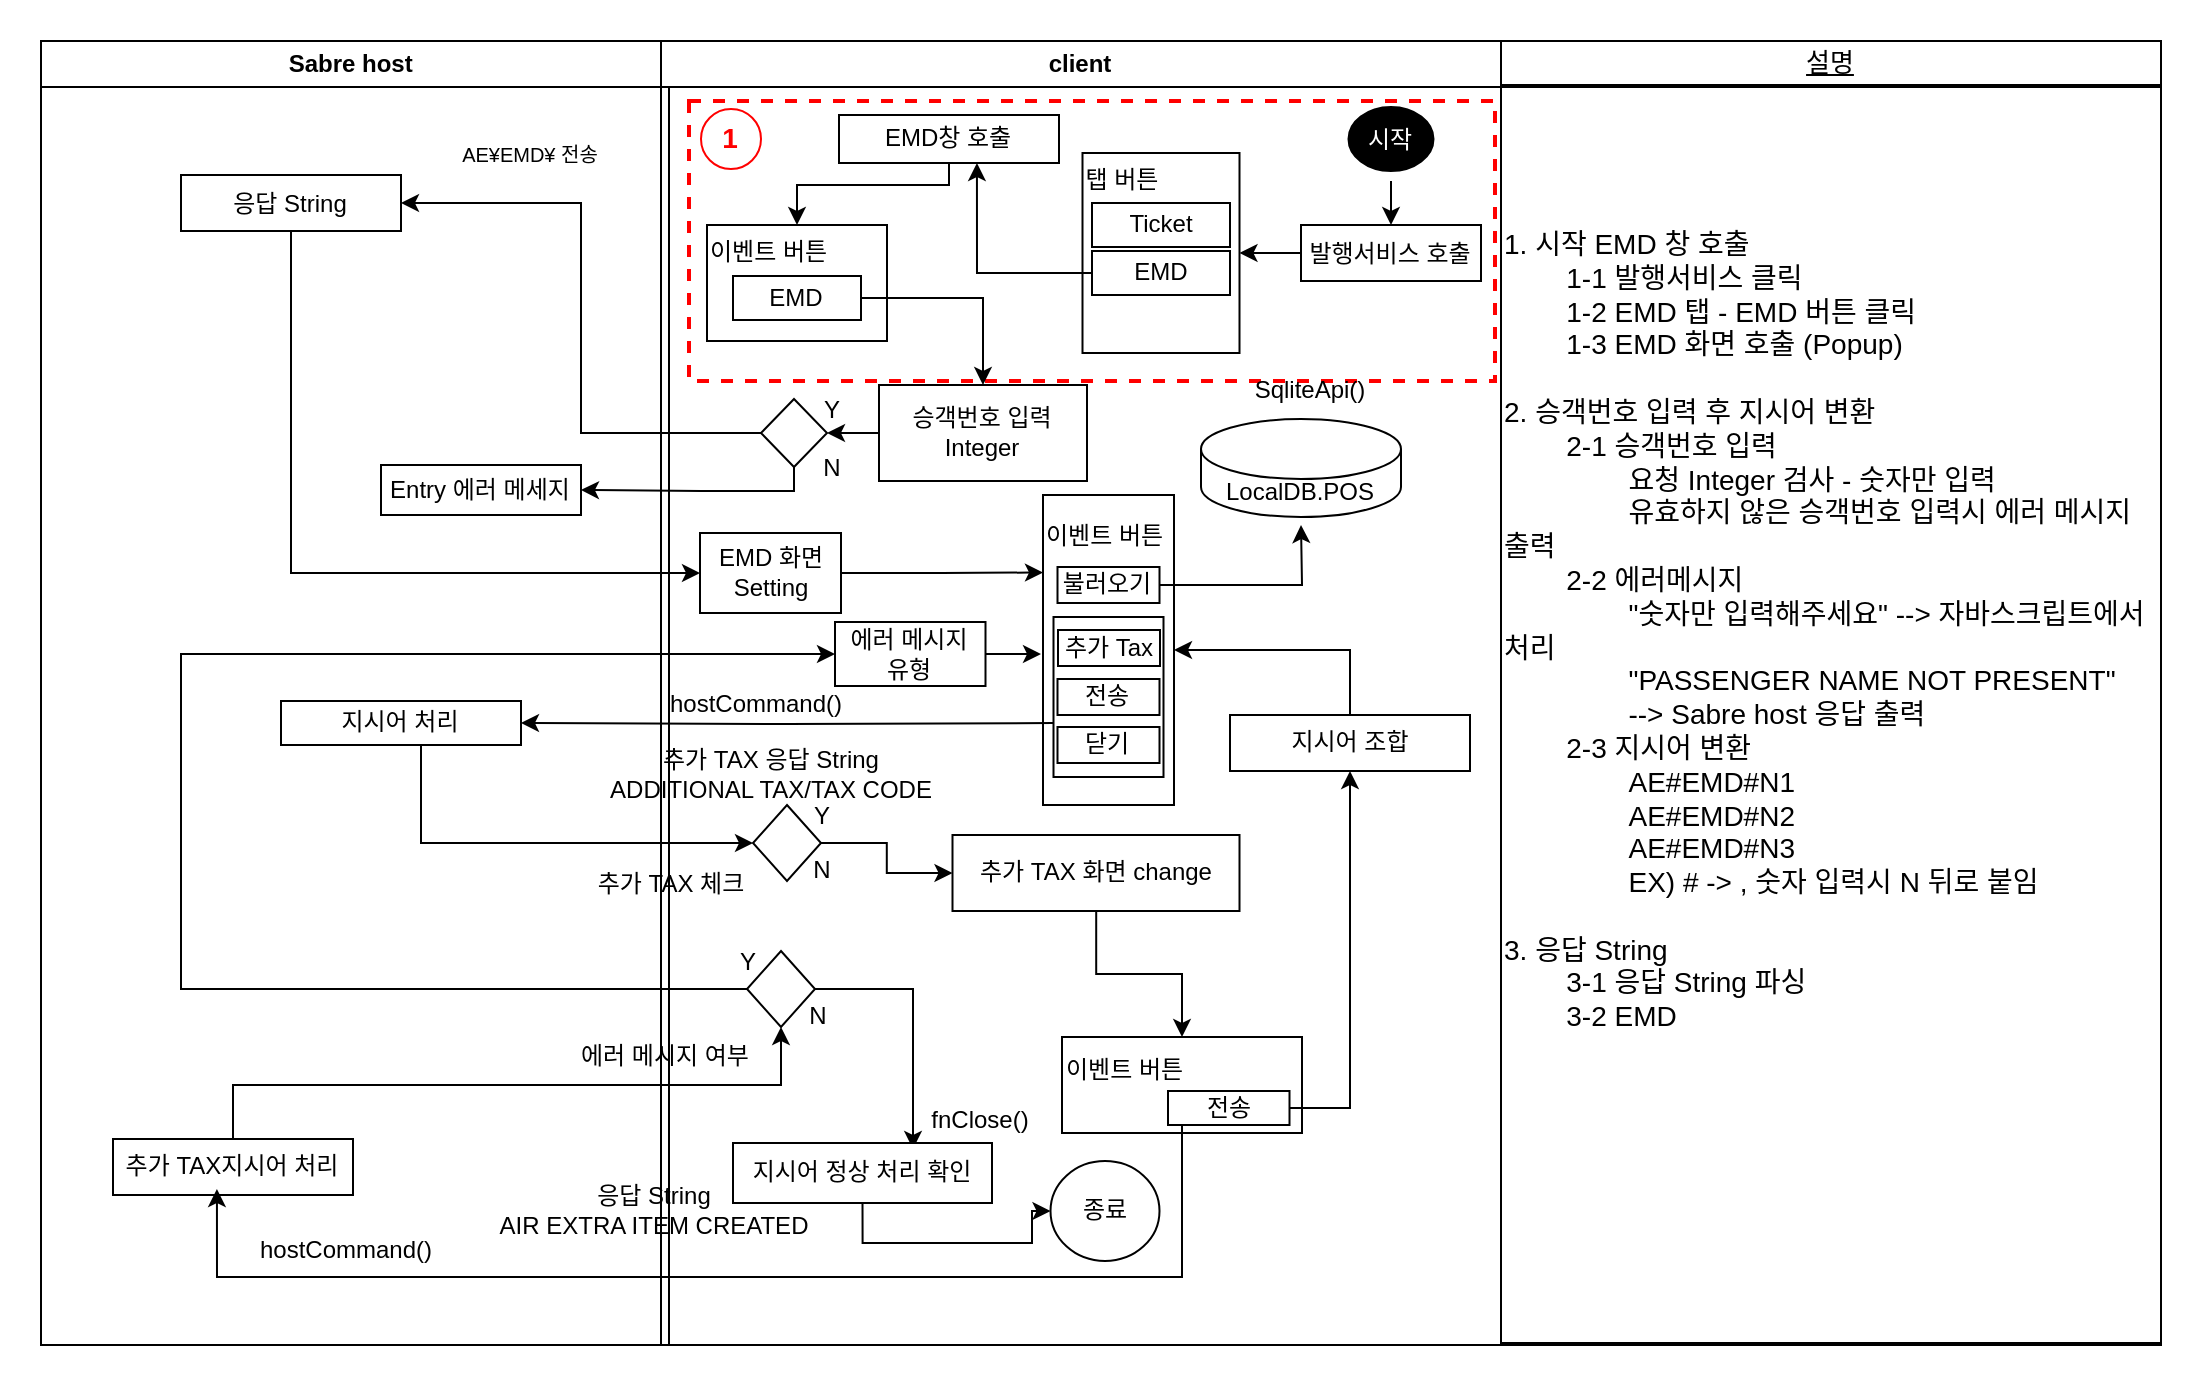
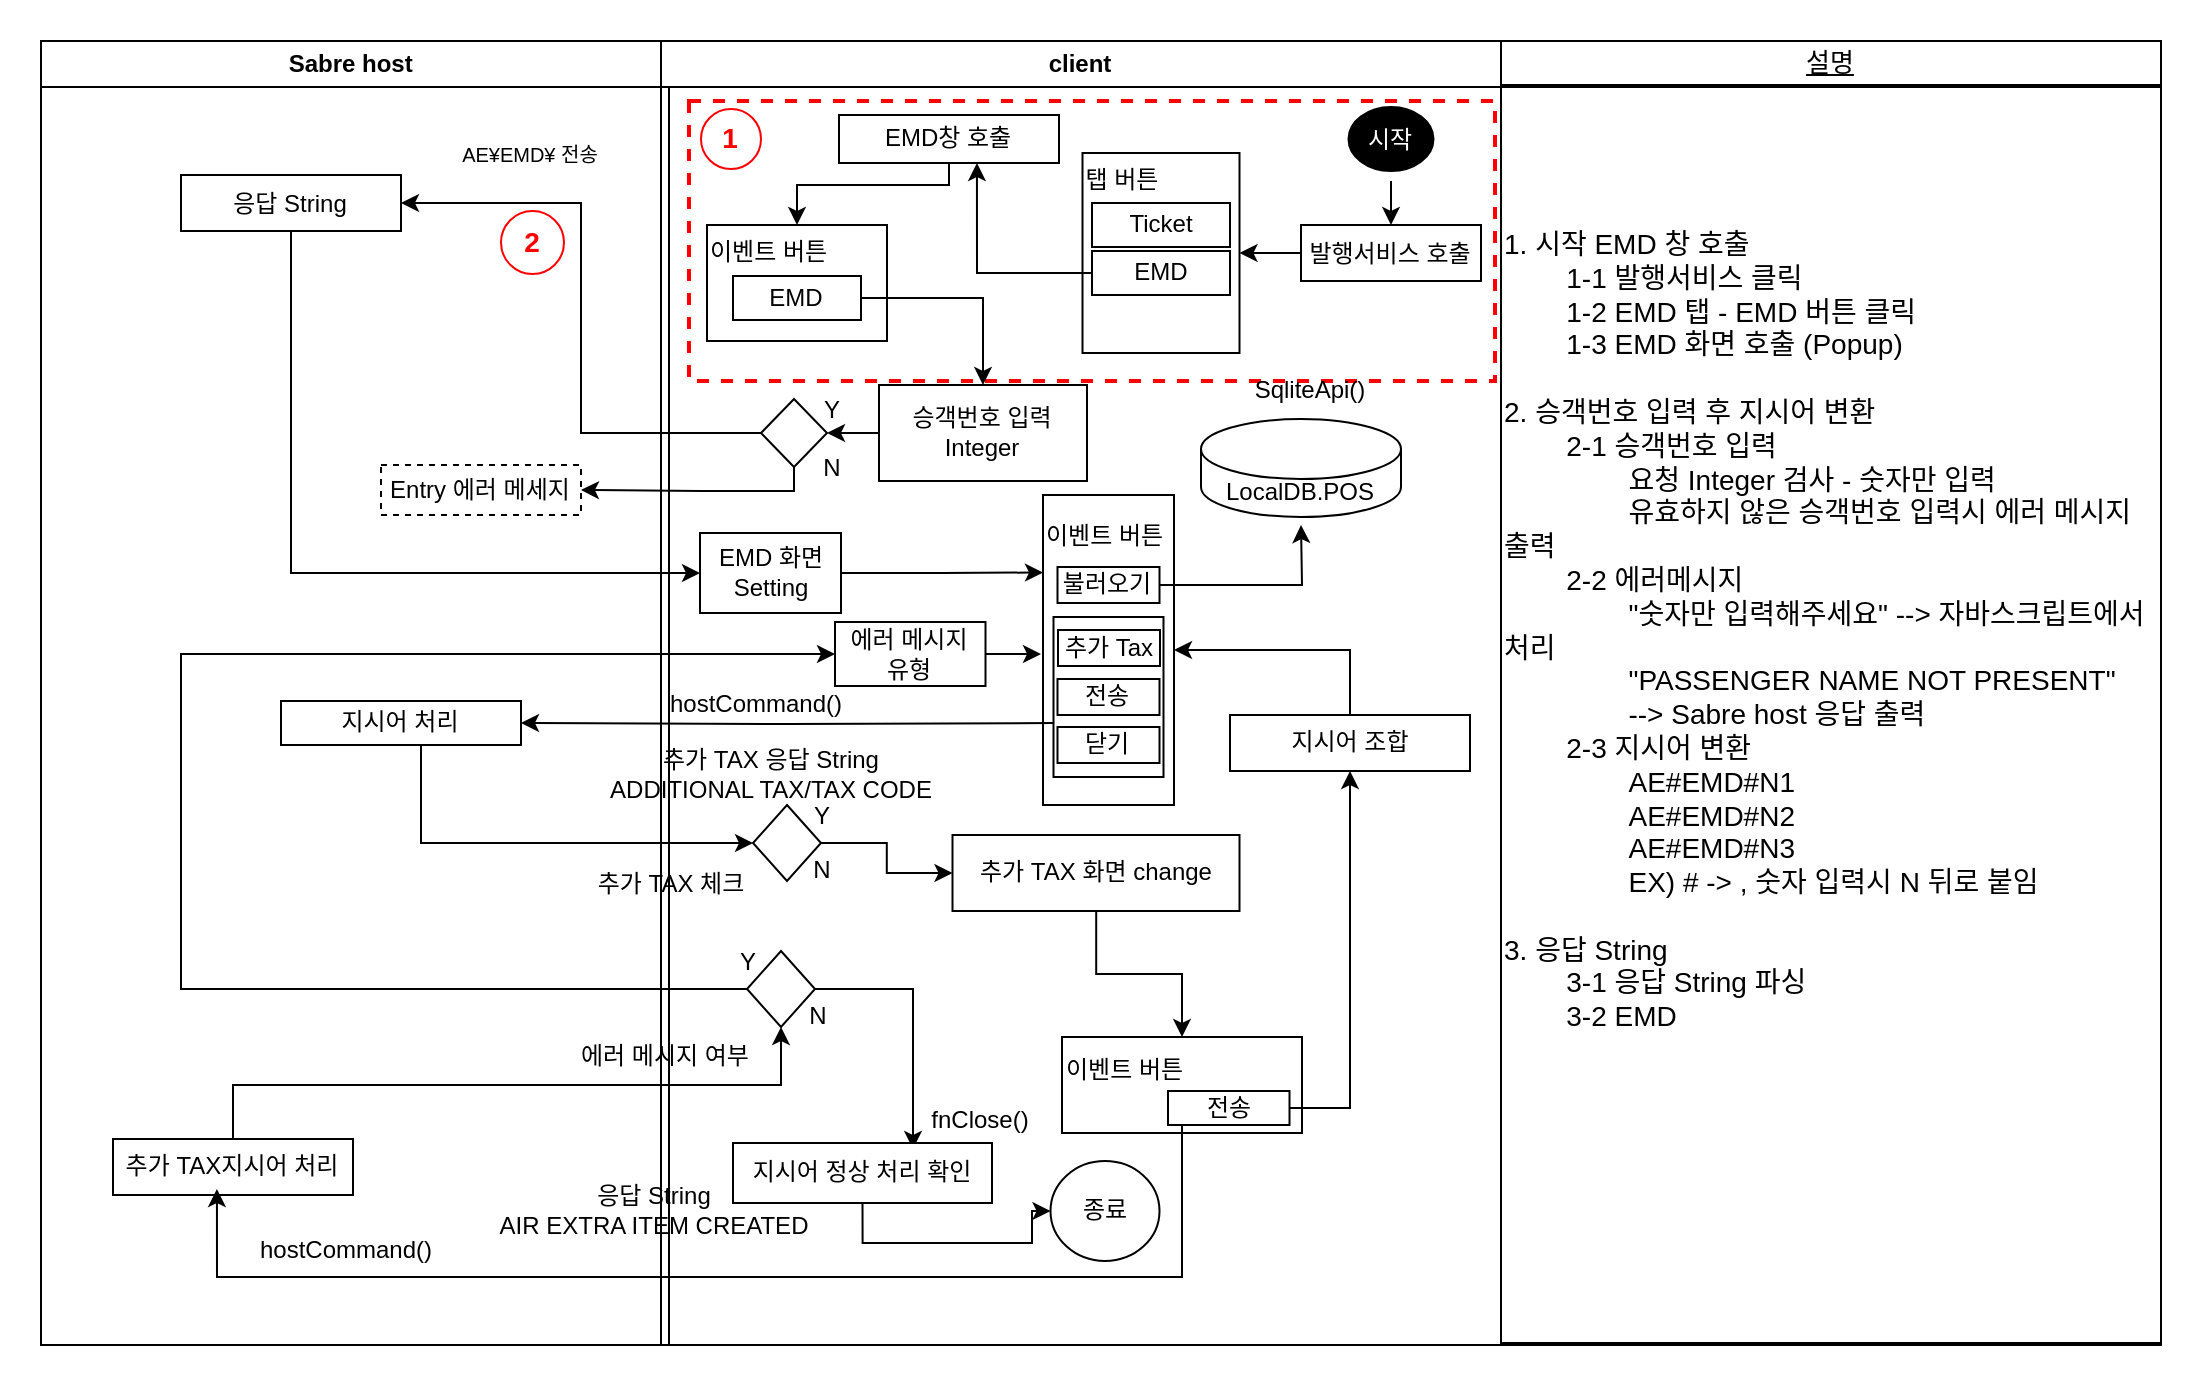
node "2": added
node "Entry 에러 메세지": style solid -> dashed
